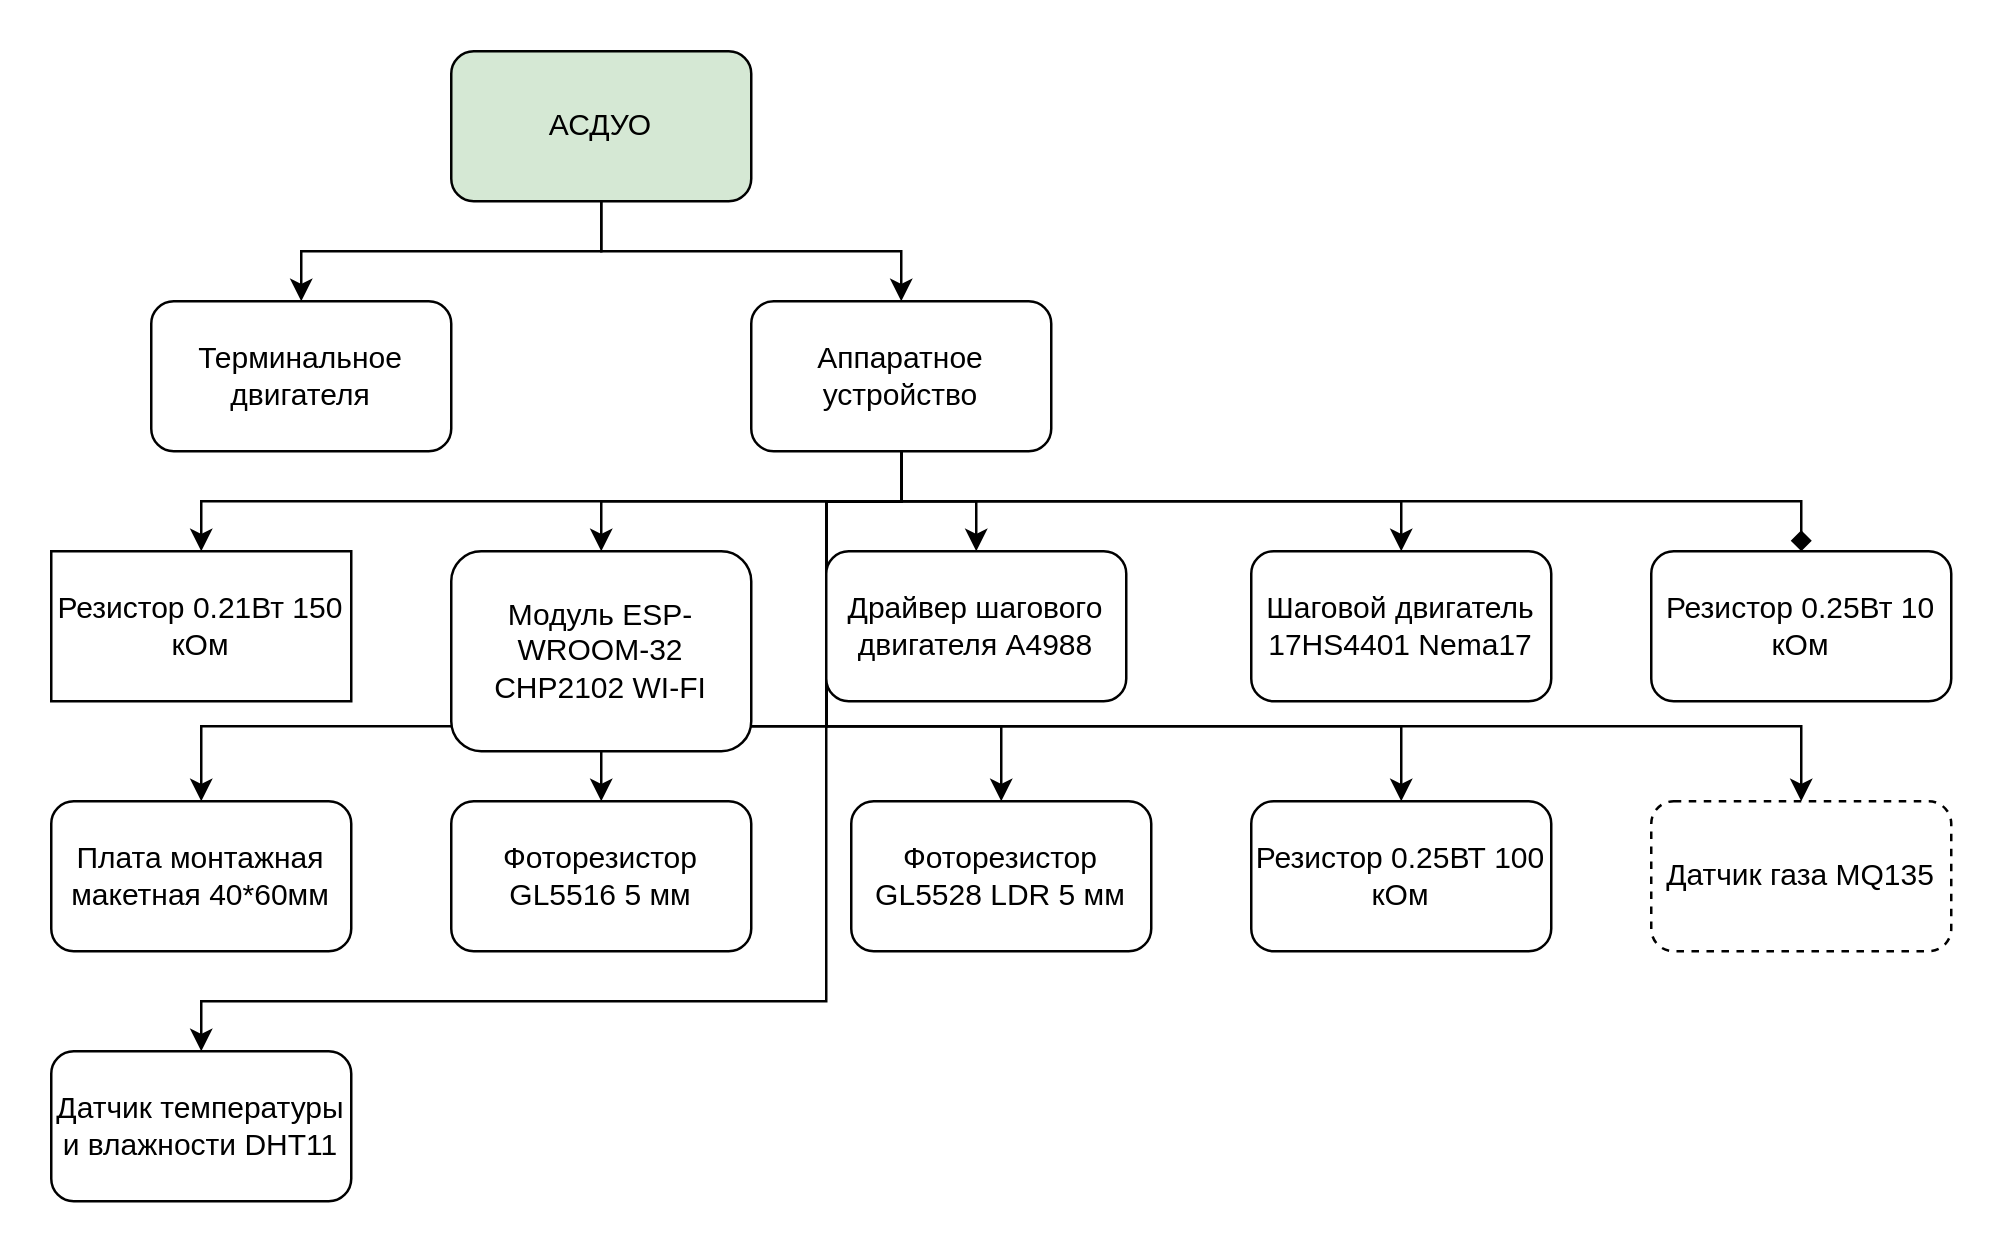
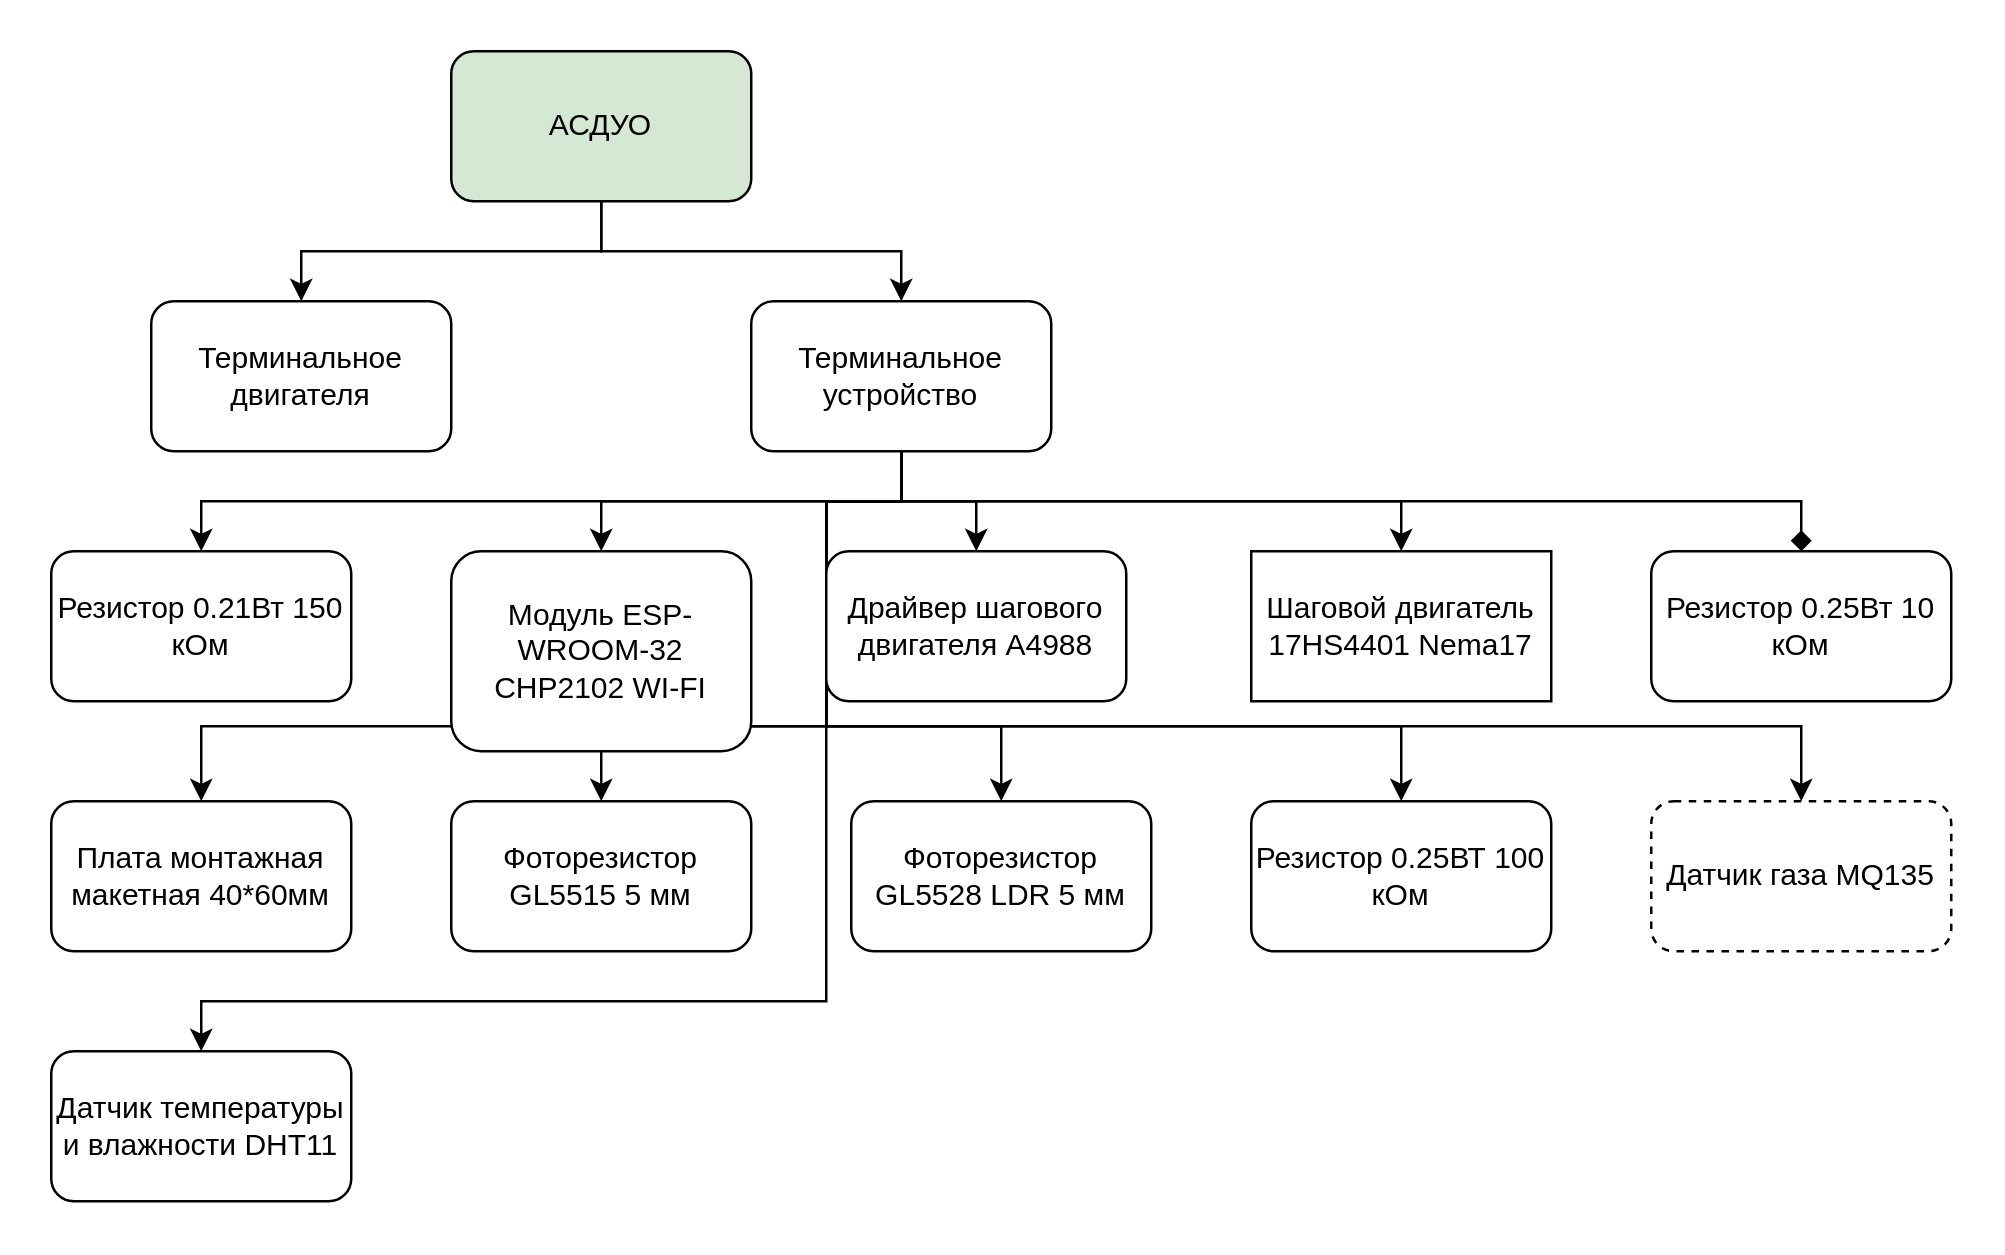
node "Аппаратное устройство": label "Аппаратное устройство" -> "Терминальное устройство"
node "Резистор 0.21Вт 150 кОм": shape rectangle -> rounded rectangle
node "Шаговой двигатель 17HS4401 Nema17": shape rounded rectangle -> rectangle
node "Фоторезистор GL5516 5 мм": label "Фоторезистор GL5516 5 мм" -> "Фоторезистор GL5515 5 мм"
